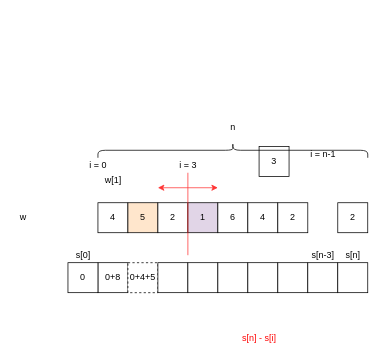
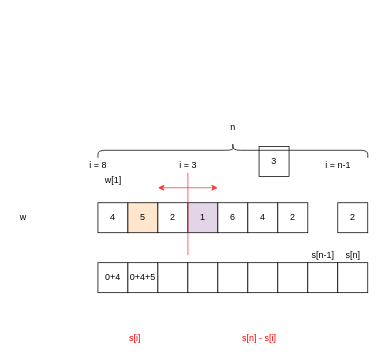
node "i = n-1": moved (323, 154) -> (338, 165)
node "i = 0": label "i = 0" -> "i = 8"
node "s[0]": removed
node "s[n-3]": label "s[n-3]" -> "s[n-1]"
node "0": removed
node "0+8": label "0+8" -> "0+4"
node "0+4+5": style dashed -> solid
node "s[i]": added
